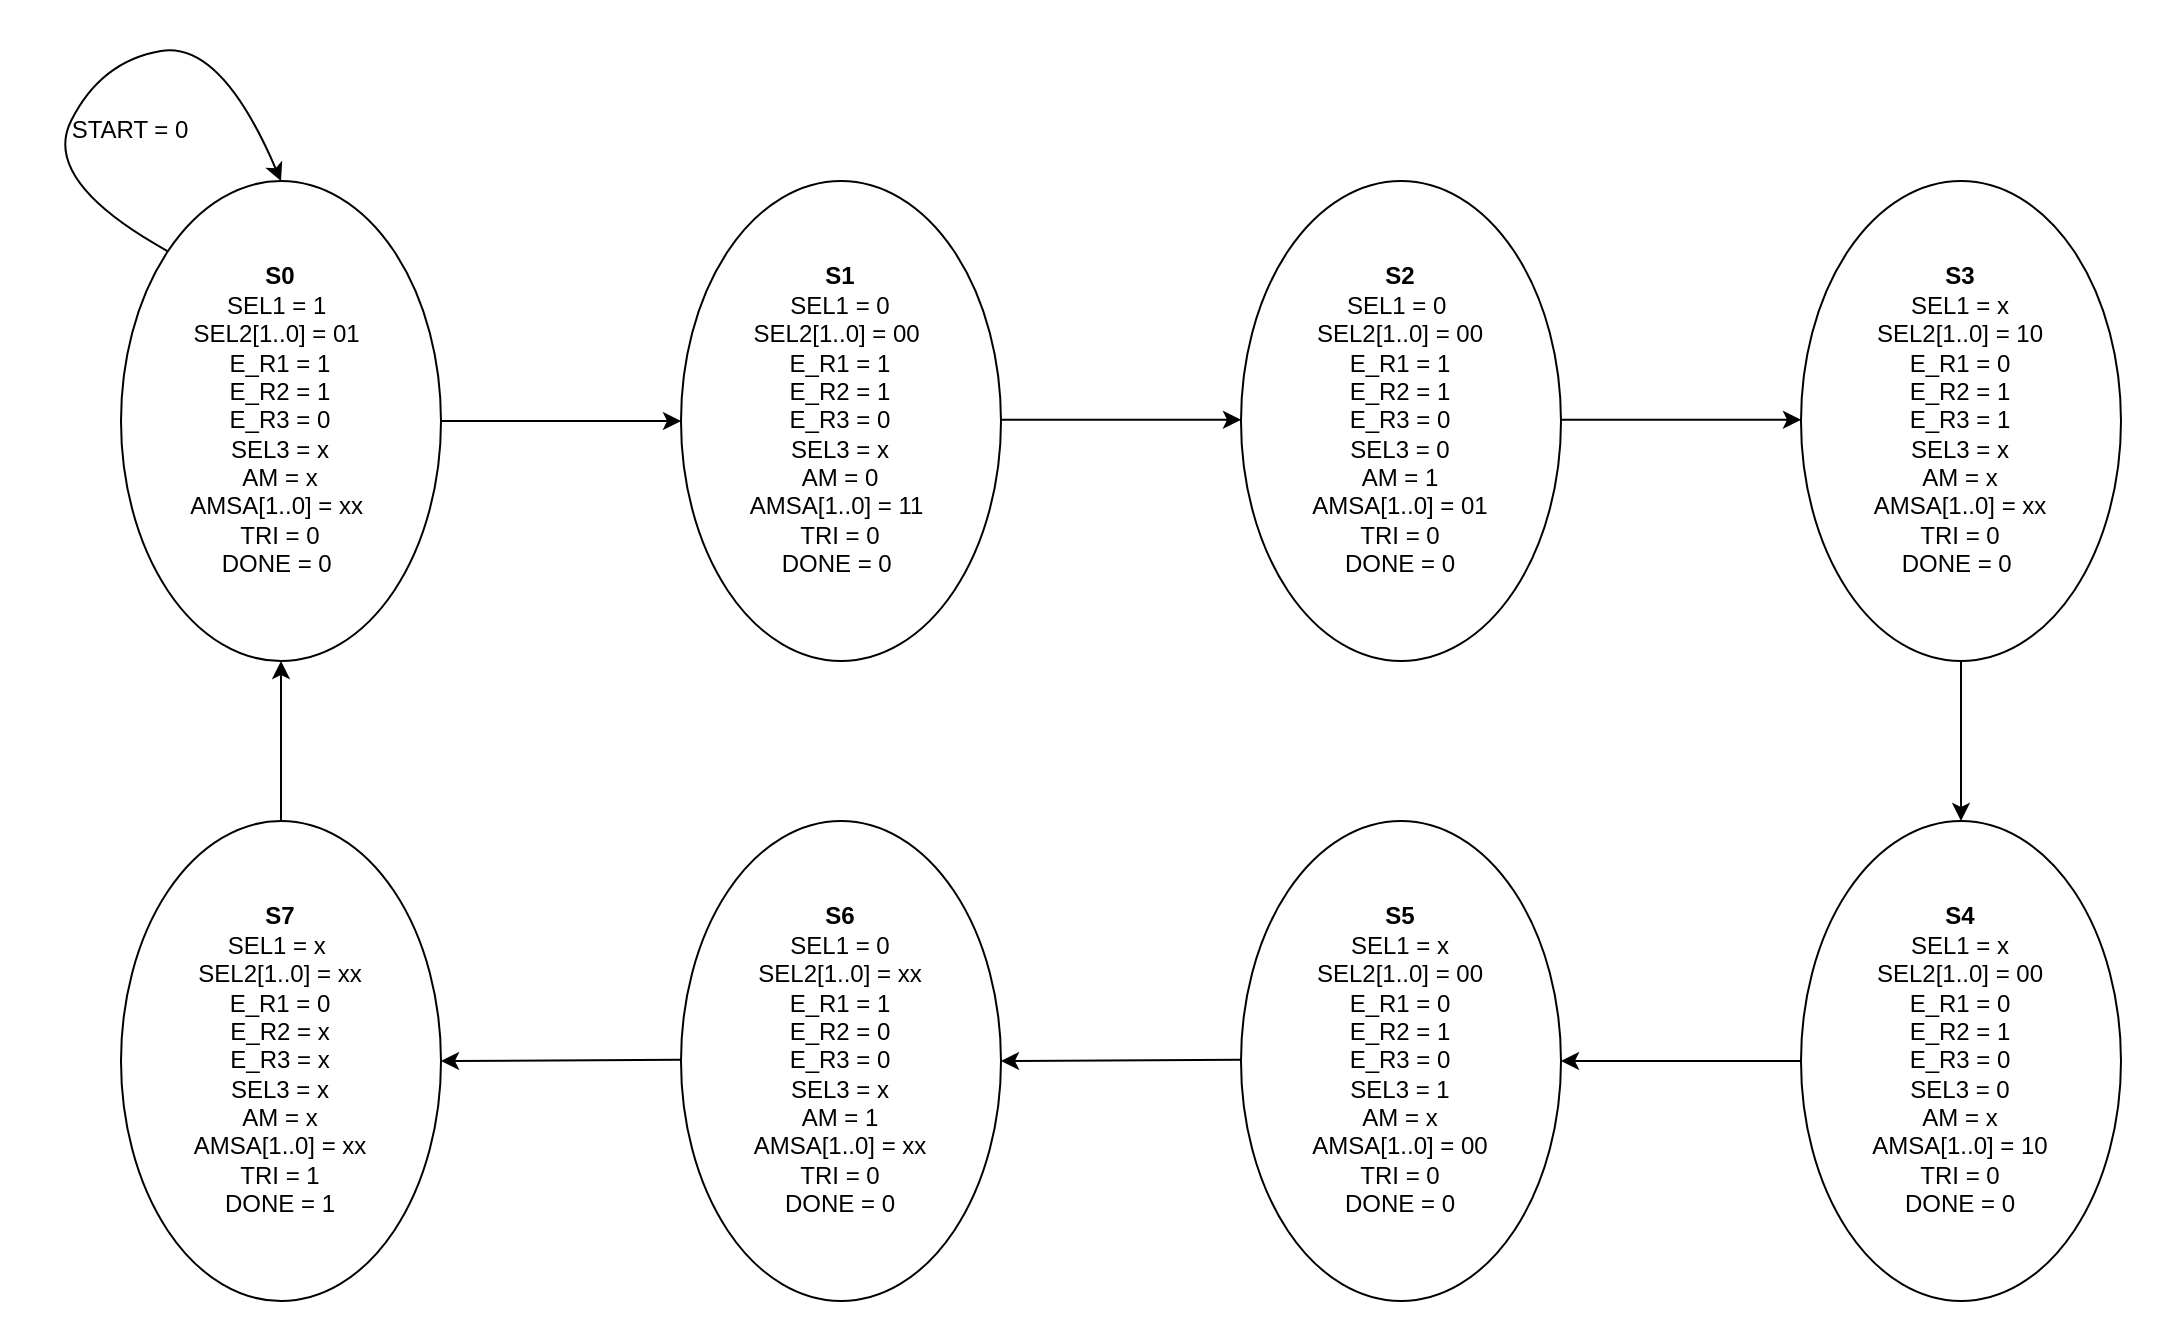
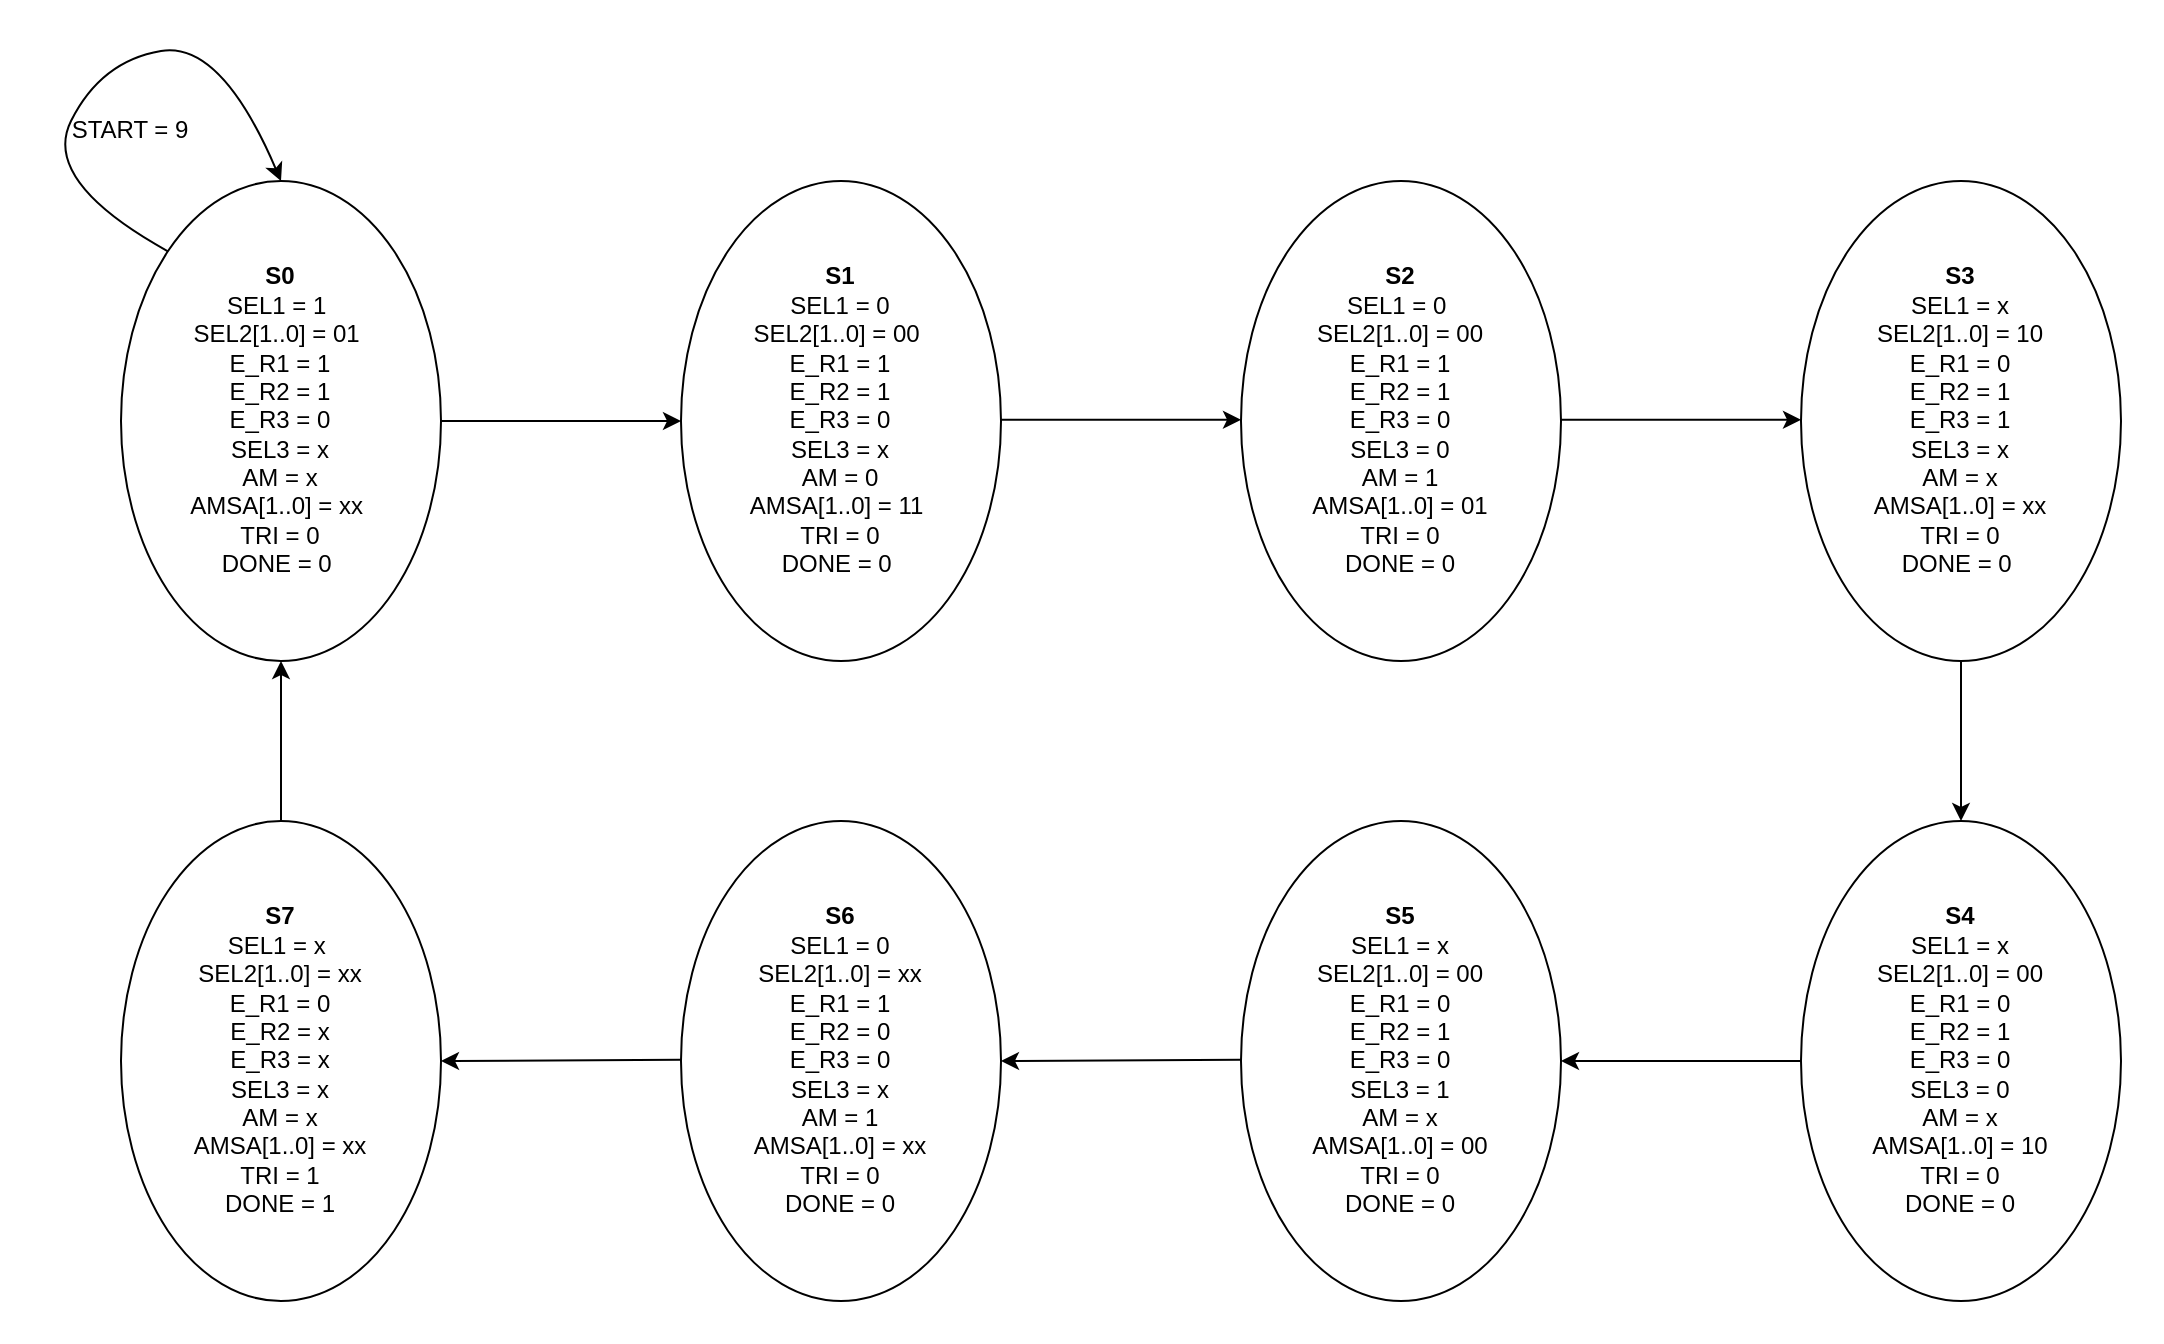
node "START = 0": label "START = 0" -> "START = 9"
